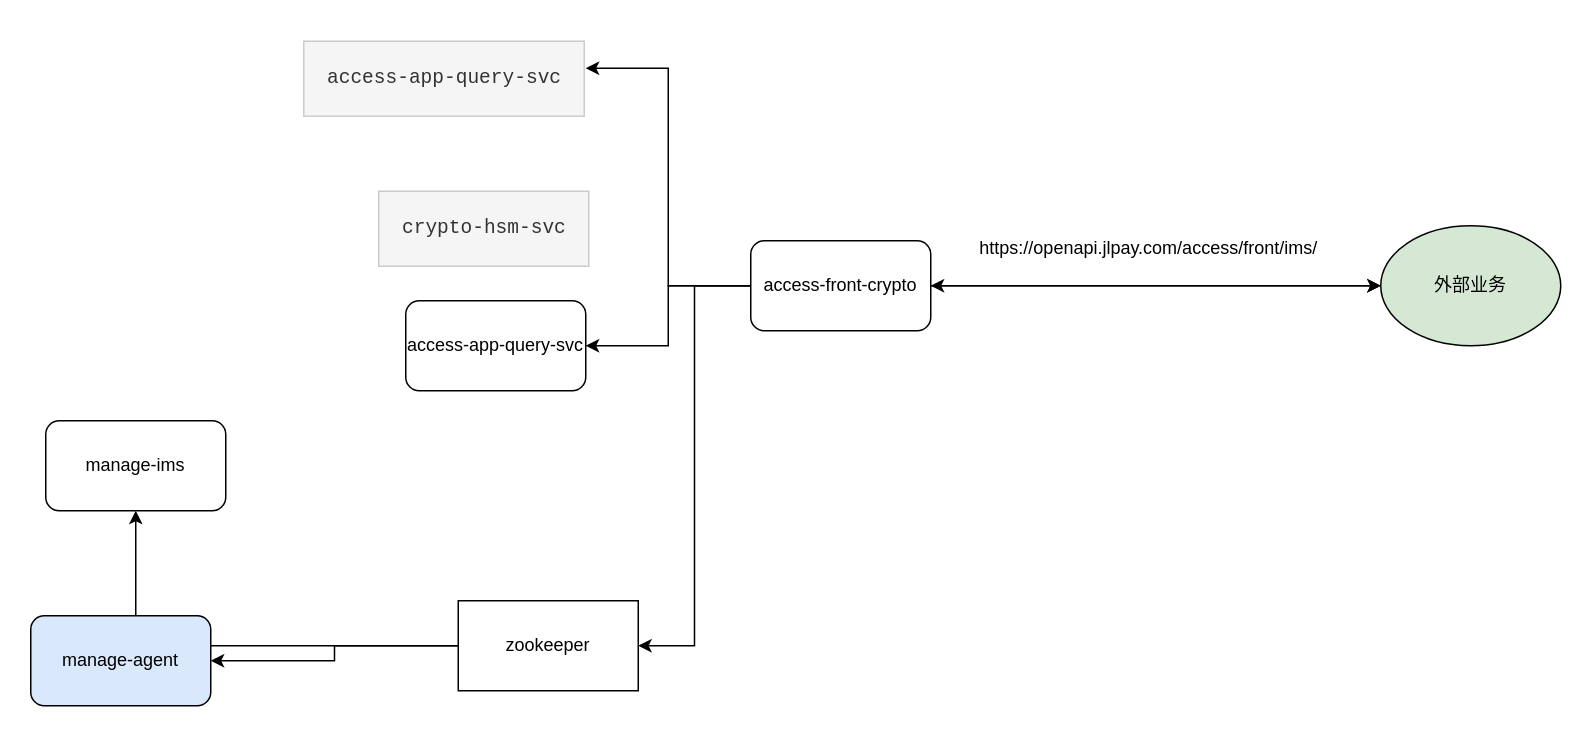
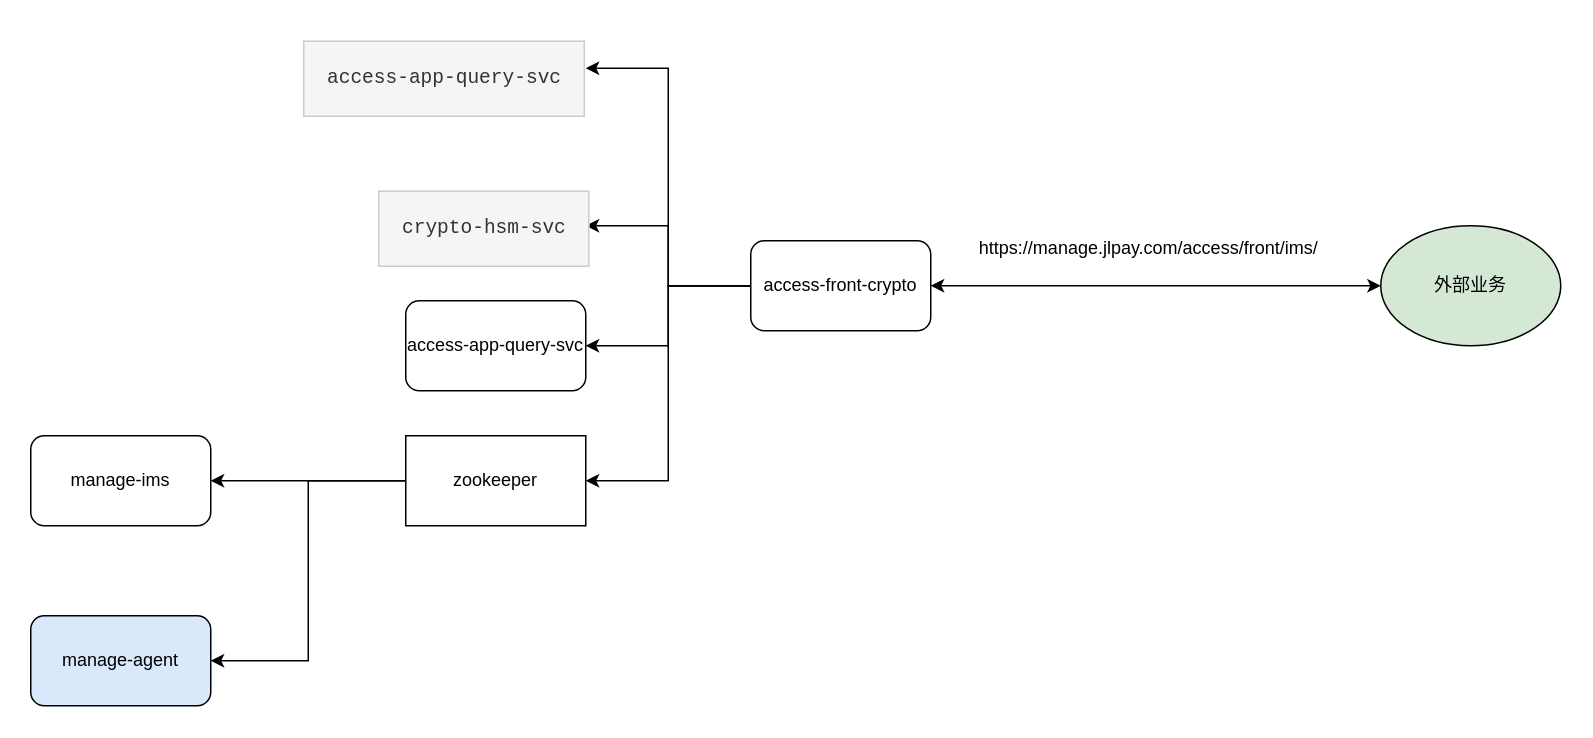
node "https://openapi.jlpay.com/access/front/ims/": label "https://openapi.jlpay.com/access/front/ims/" -> "https://manage.jlpay.com/access/front/ims/"
edge "access-front-crypto" -> "外部业务": now "access-front-crypto" -> "crypto-hsm-svc"
node "manage-ims": moved (136, 466) -> (121, 481)
node "zookeeper": moved (548, 646) -> (496, 481)
